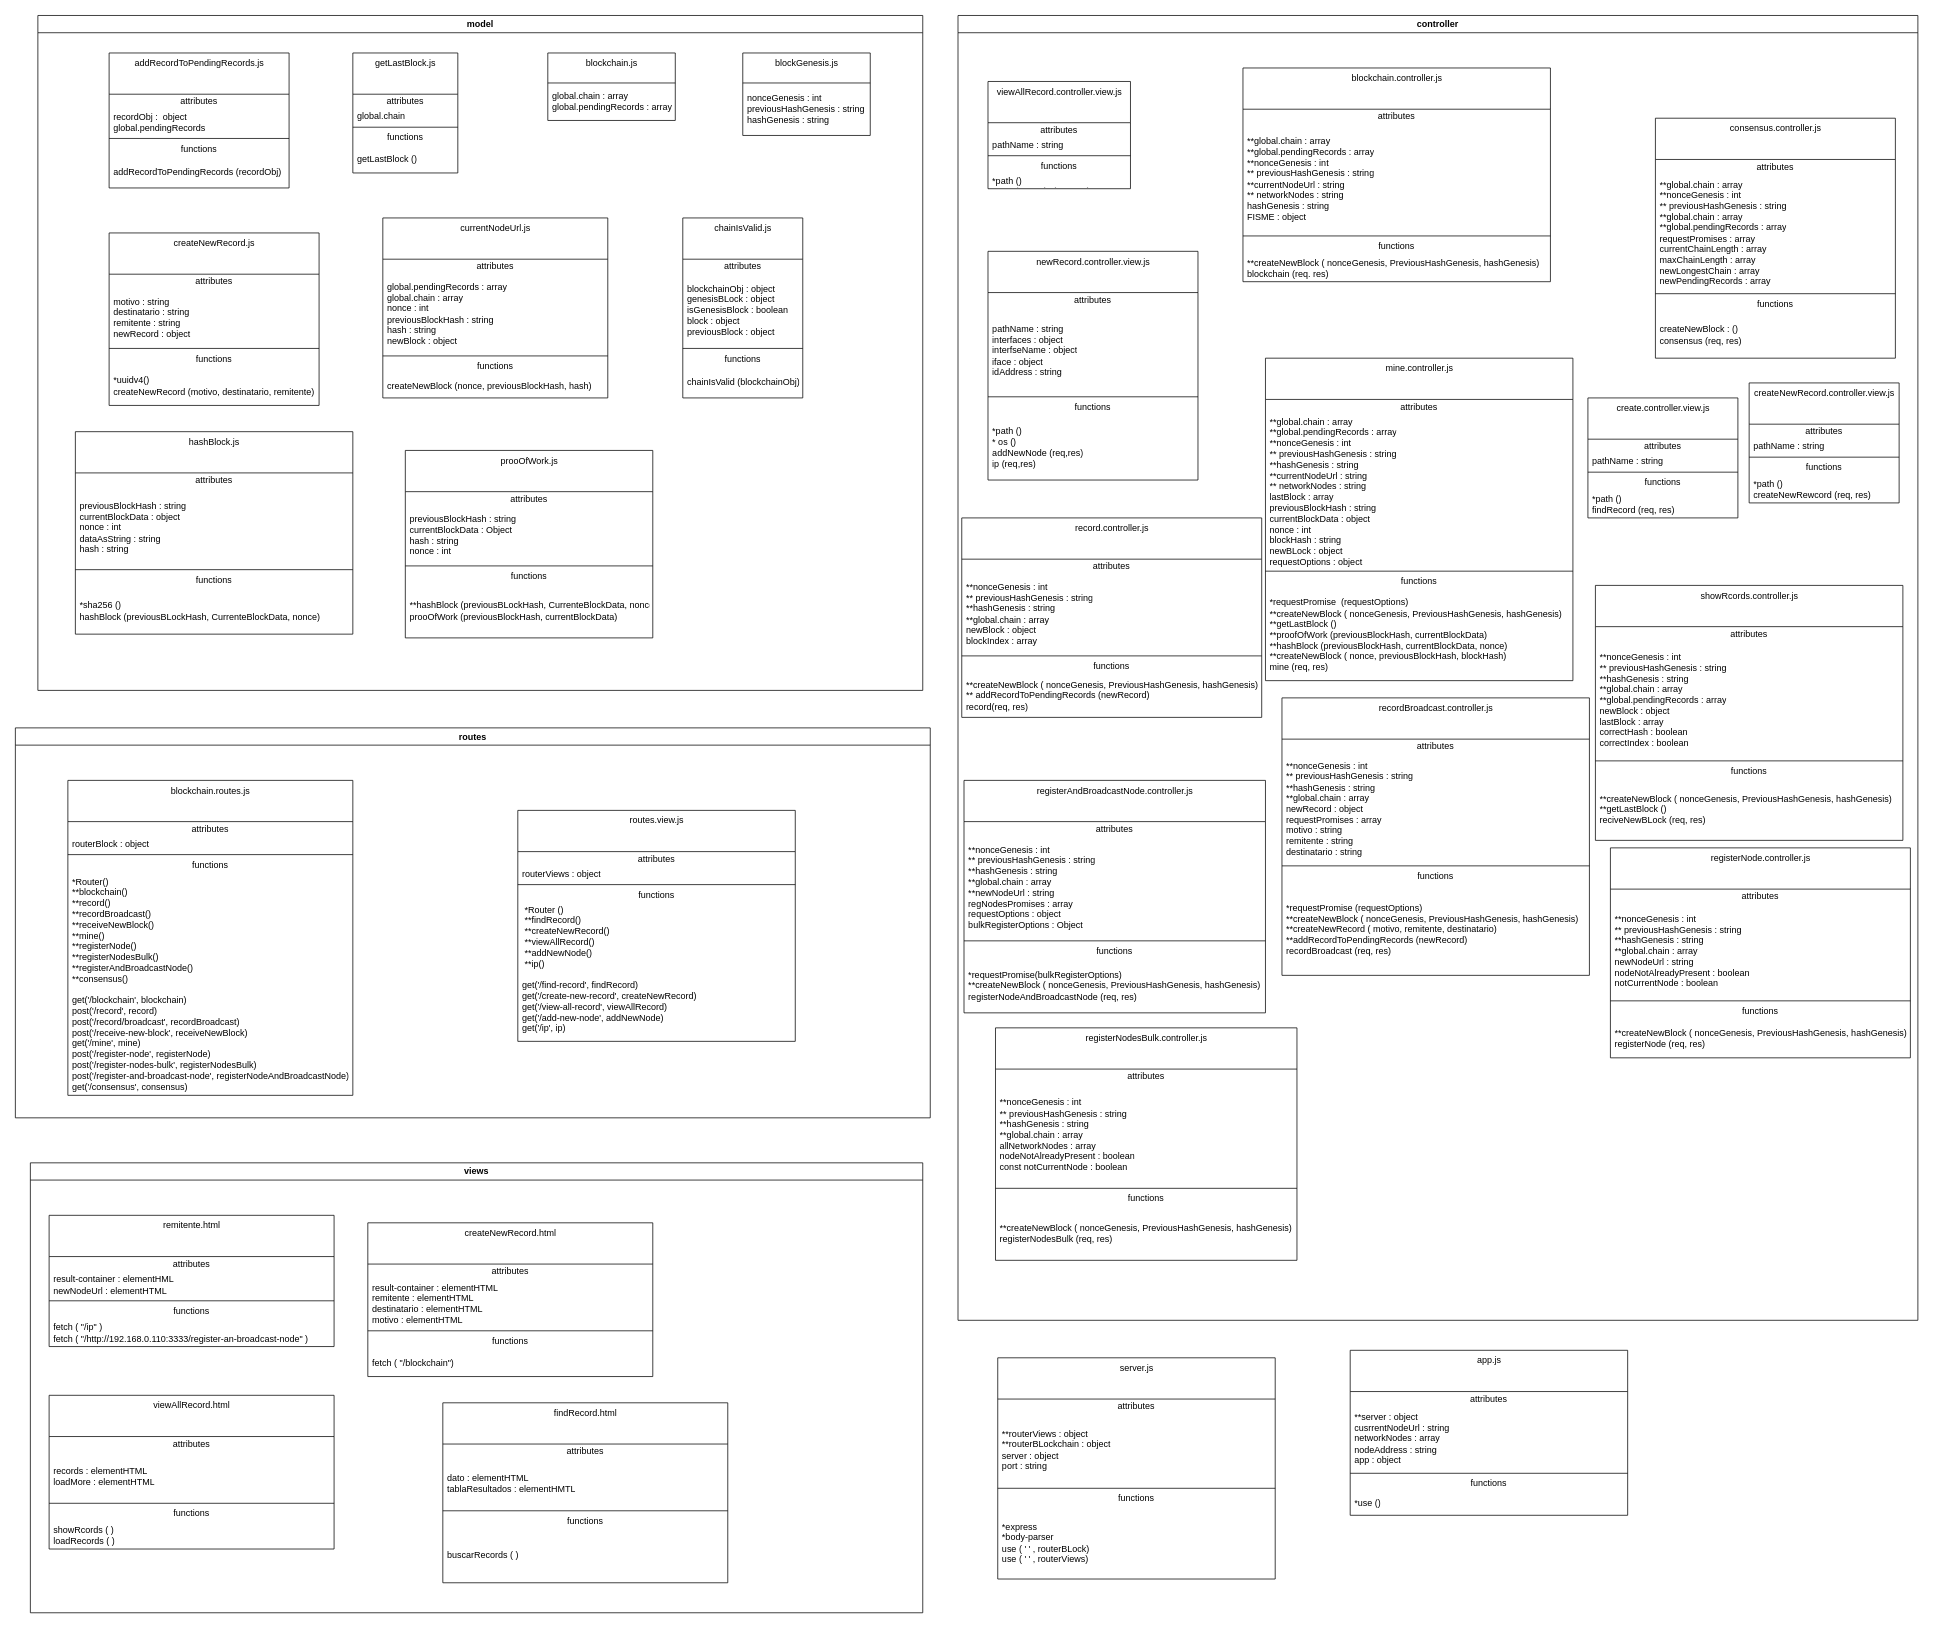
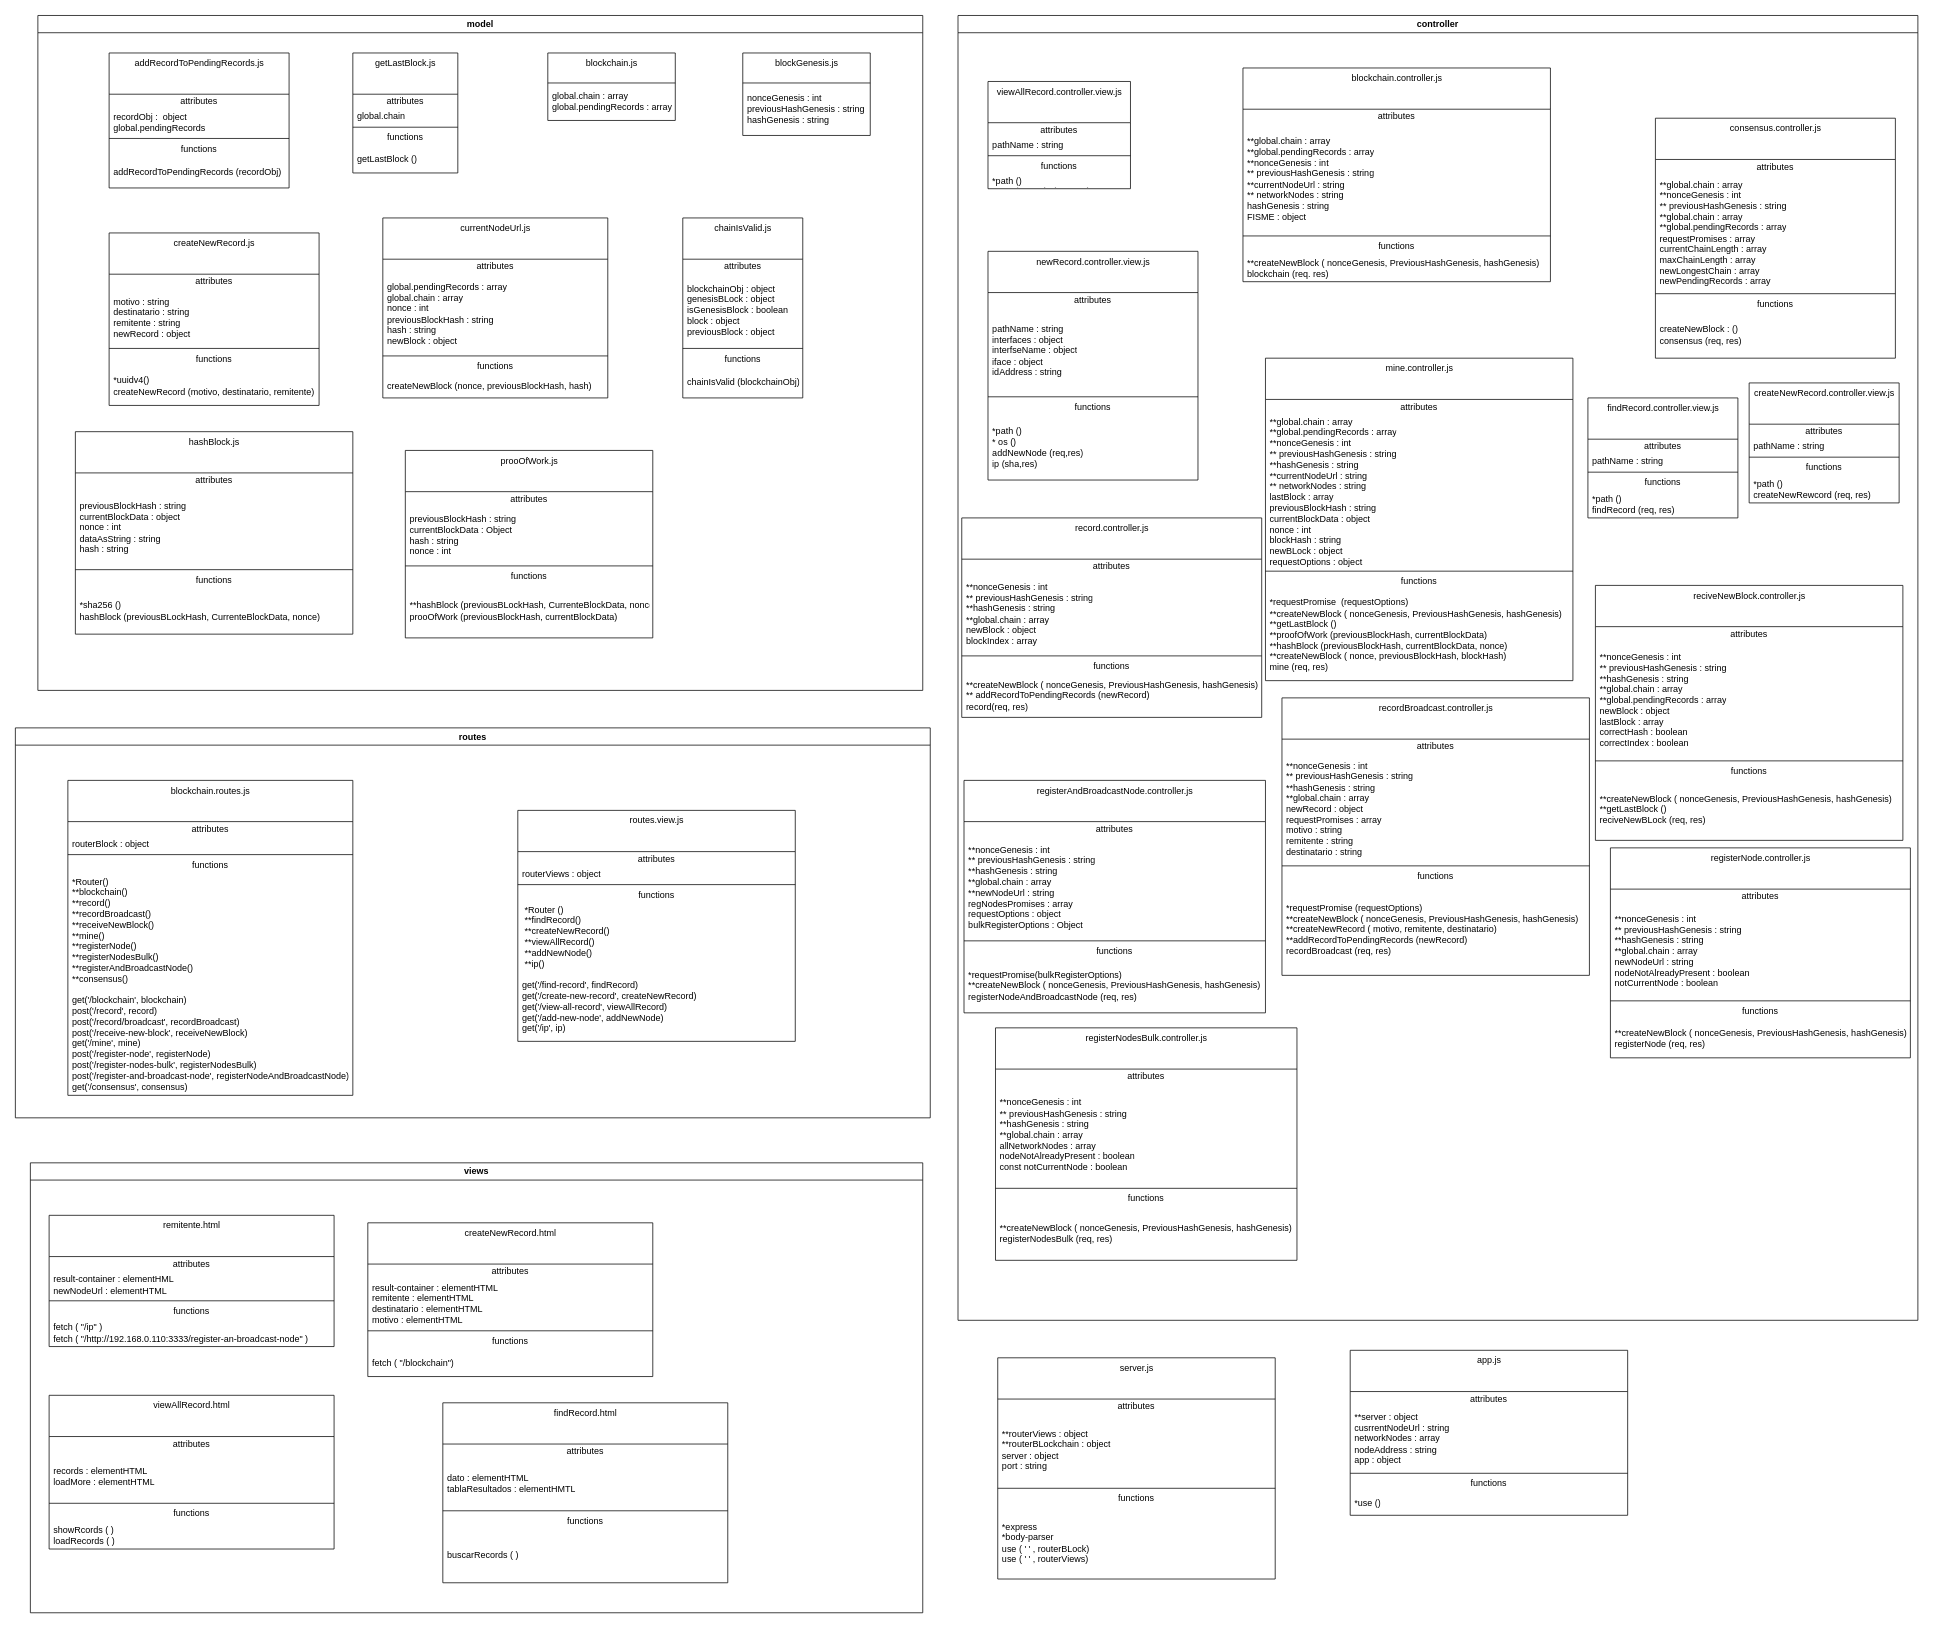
node "create.controller.view.js": label "create.controller.view.js" -> "findRecord.controller.view.js"
node "*path () * os () addNewNode (req,res) ip (req,res)": label "*path () * os () addNewNode (req,res) ip (req,res)" -> "*path () * os () addNewNode (req,res) ip (sha,res)"
node "showRcords.controller.js": label "showRcords.controller.js" -> "reciveNewBlock.controller.js"
